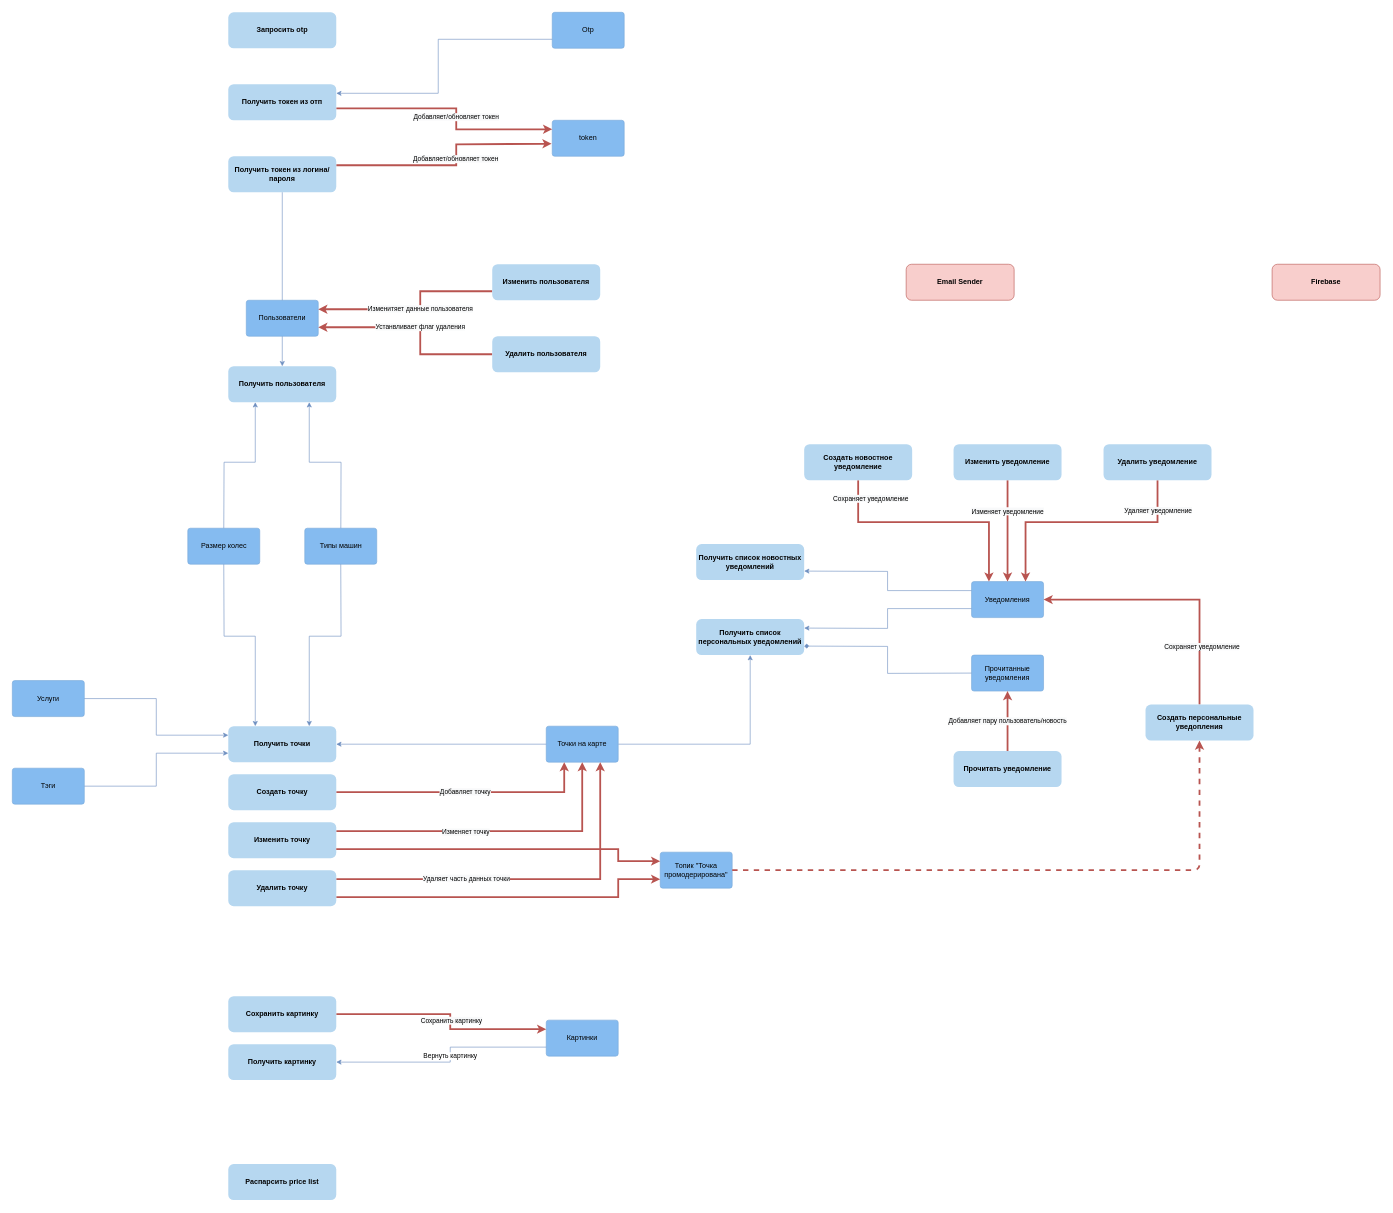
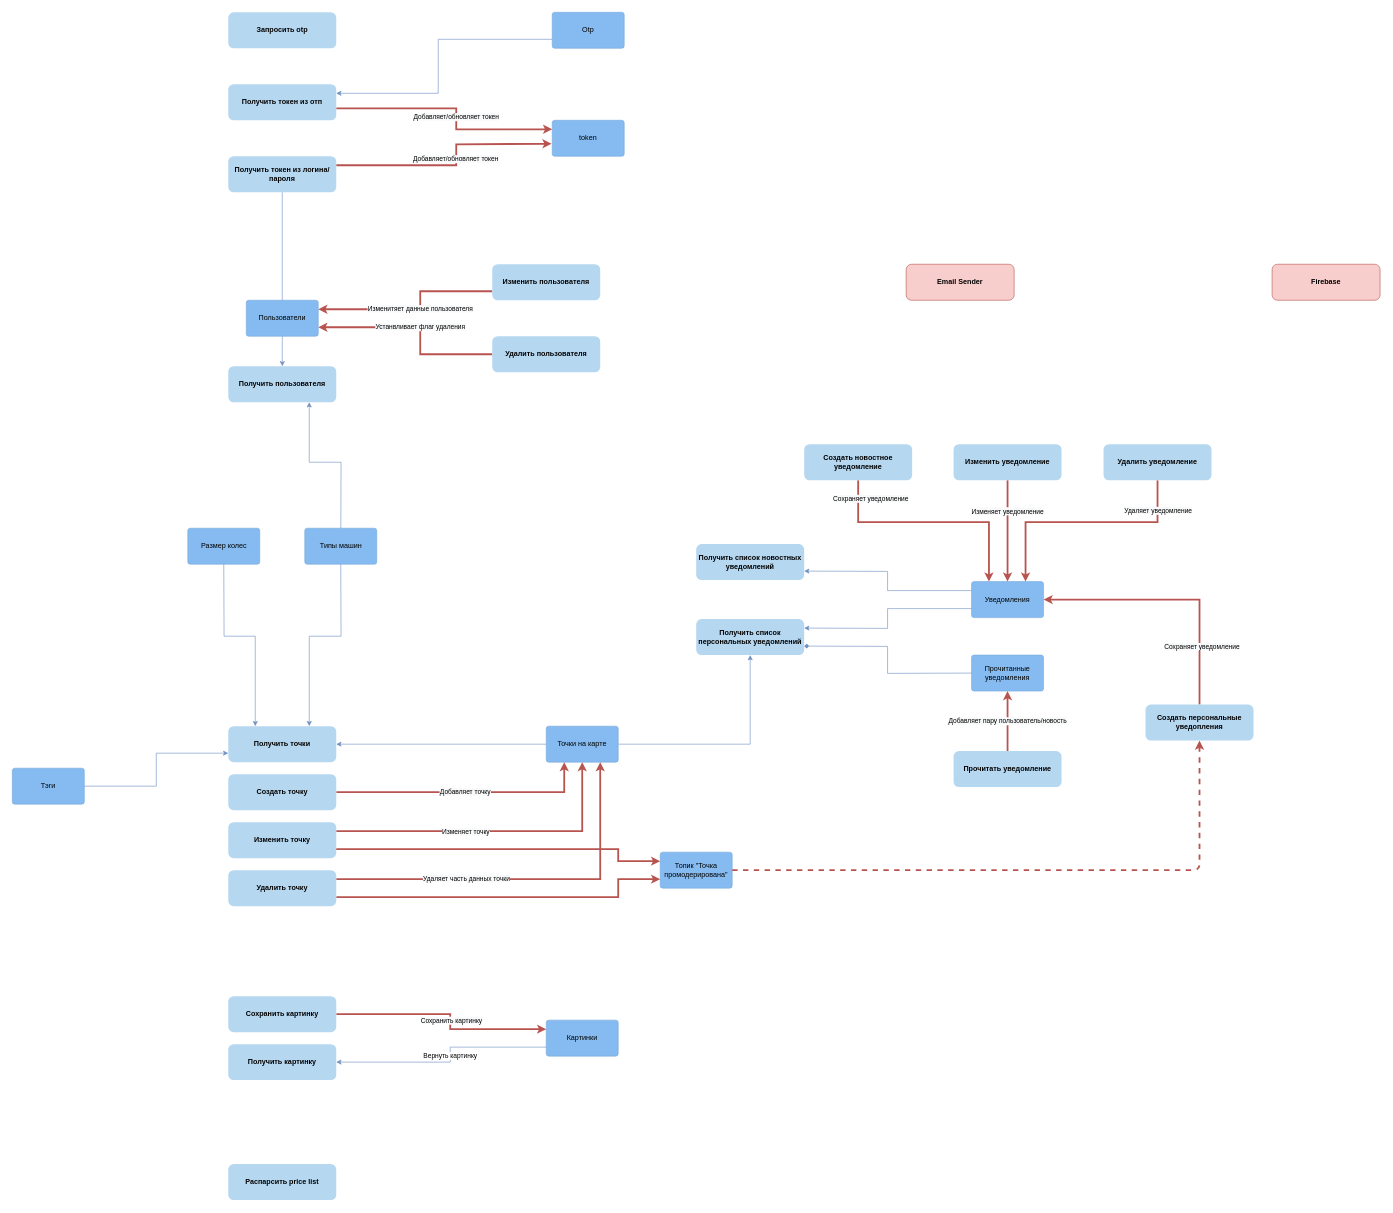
edge "Размер колес" -> "Получить пользователя": removed
node "Услуги": removed
edge "Услуги" -> "Получить точки": removed
